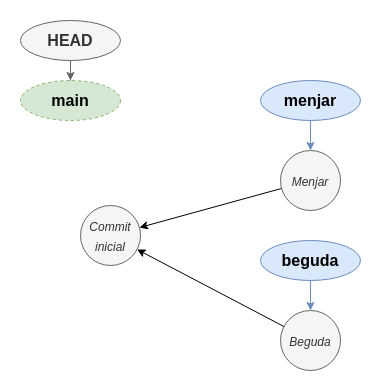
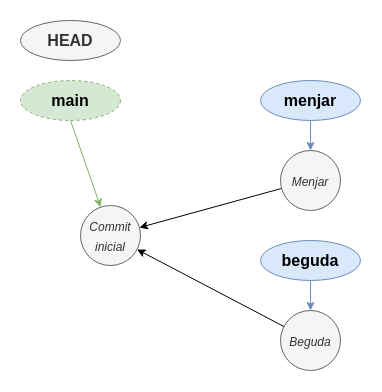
edge "HEAD" -> "main": removed
edge "main" -> "Commit inicial": added
